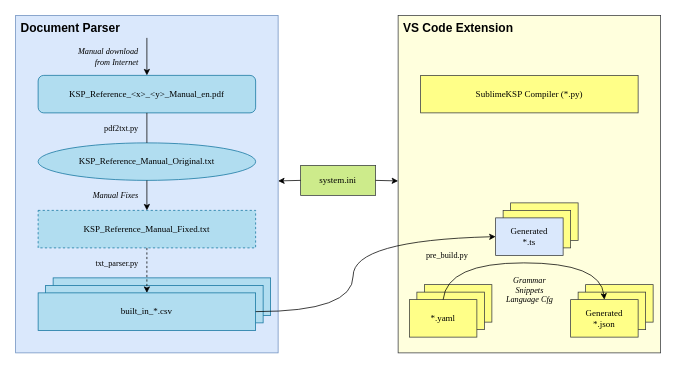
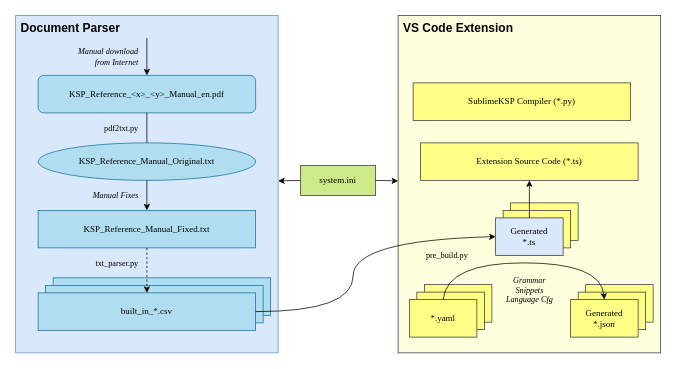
node "SublimeKSP Compiler (*.py)": moved (529, 94) -> (522, 102)
node "Extension Source Code (*.ts)": added
edge "Generated *.ts" -> "Extension Source Code (*.ts)": added
node "KSP_Reference_Manual_Fixed.txt": style dashed -> solid
